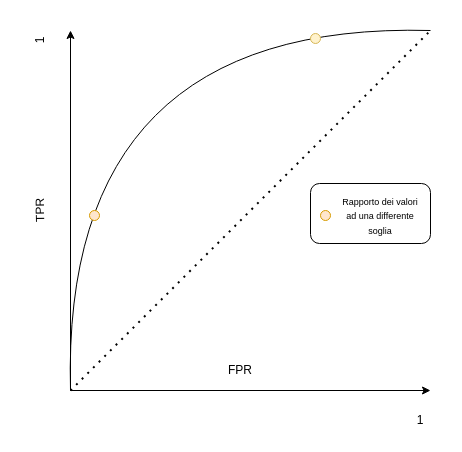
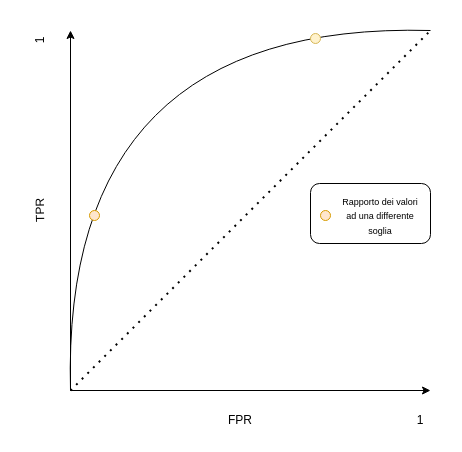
node "FPR": moved (241, 371) -> (241, 421)
